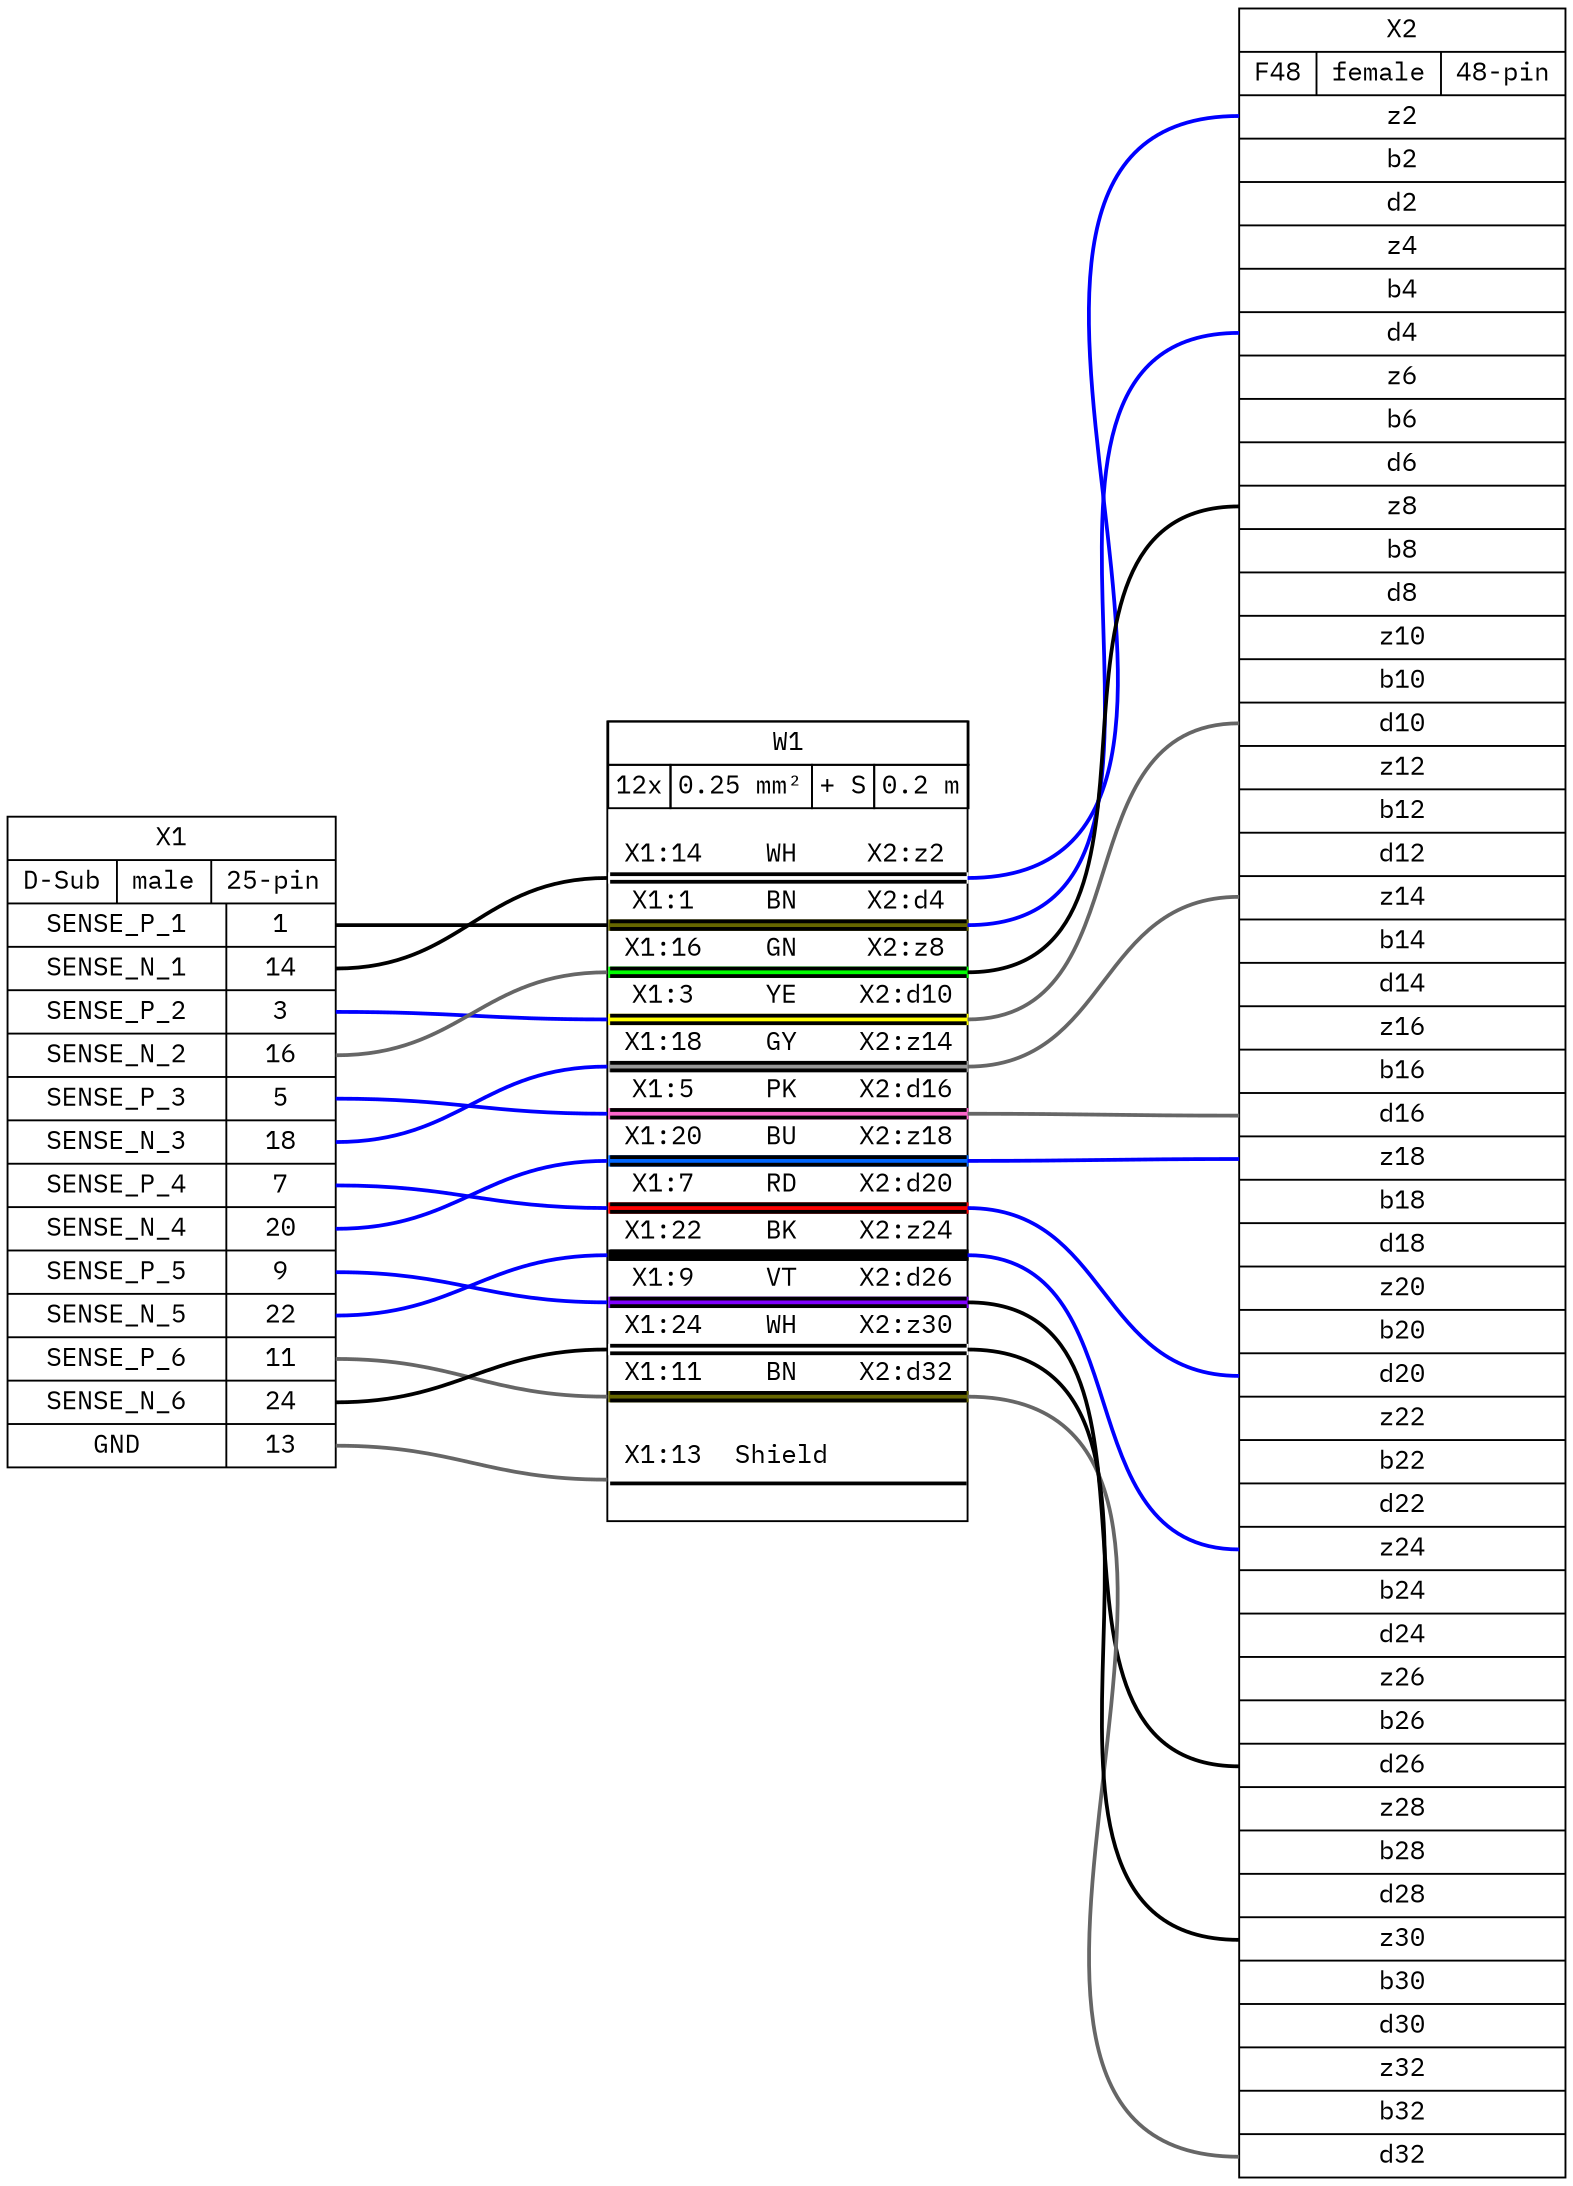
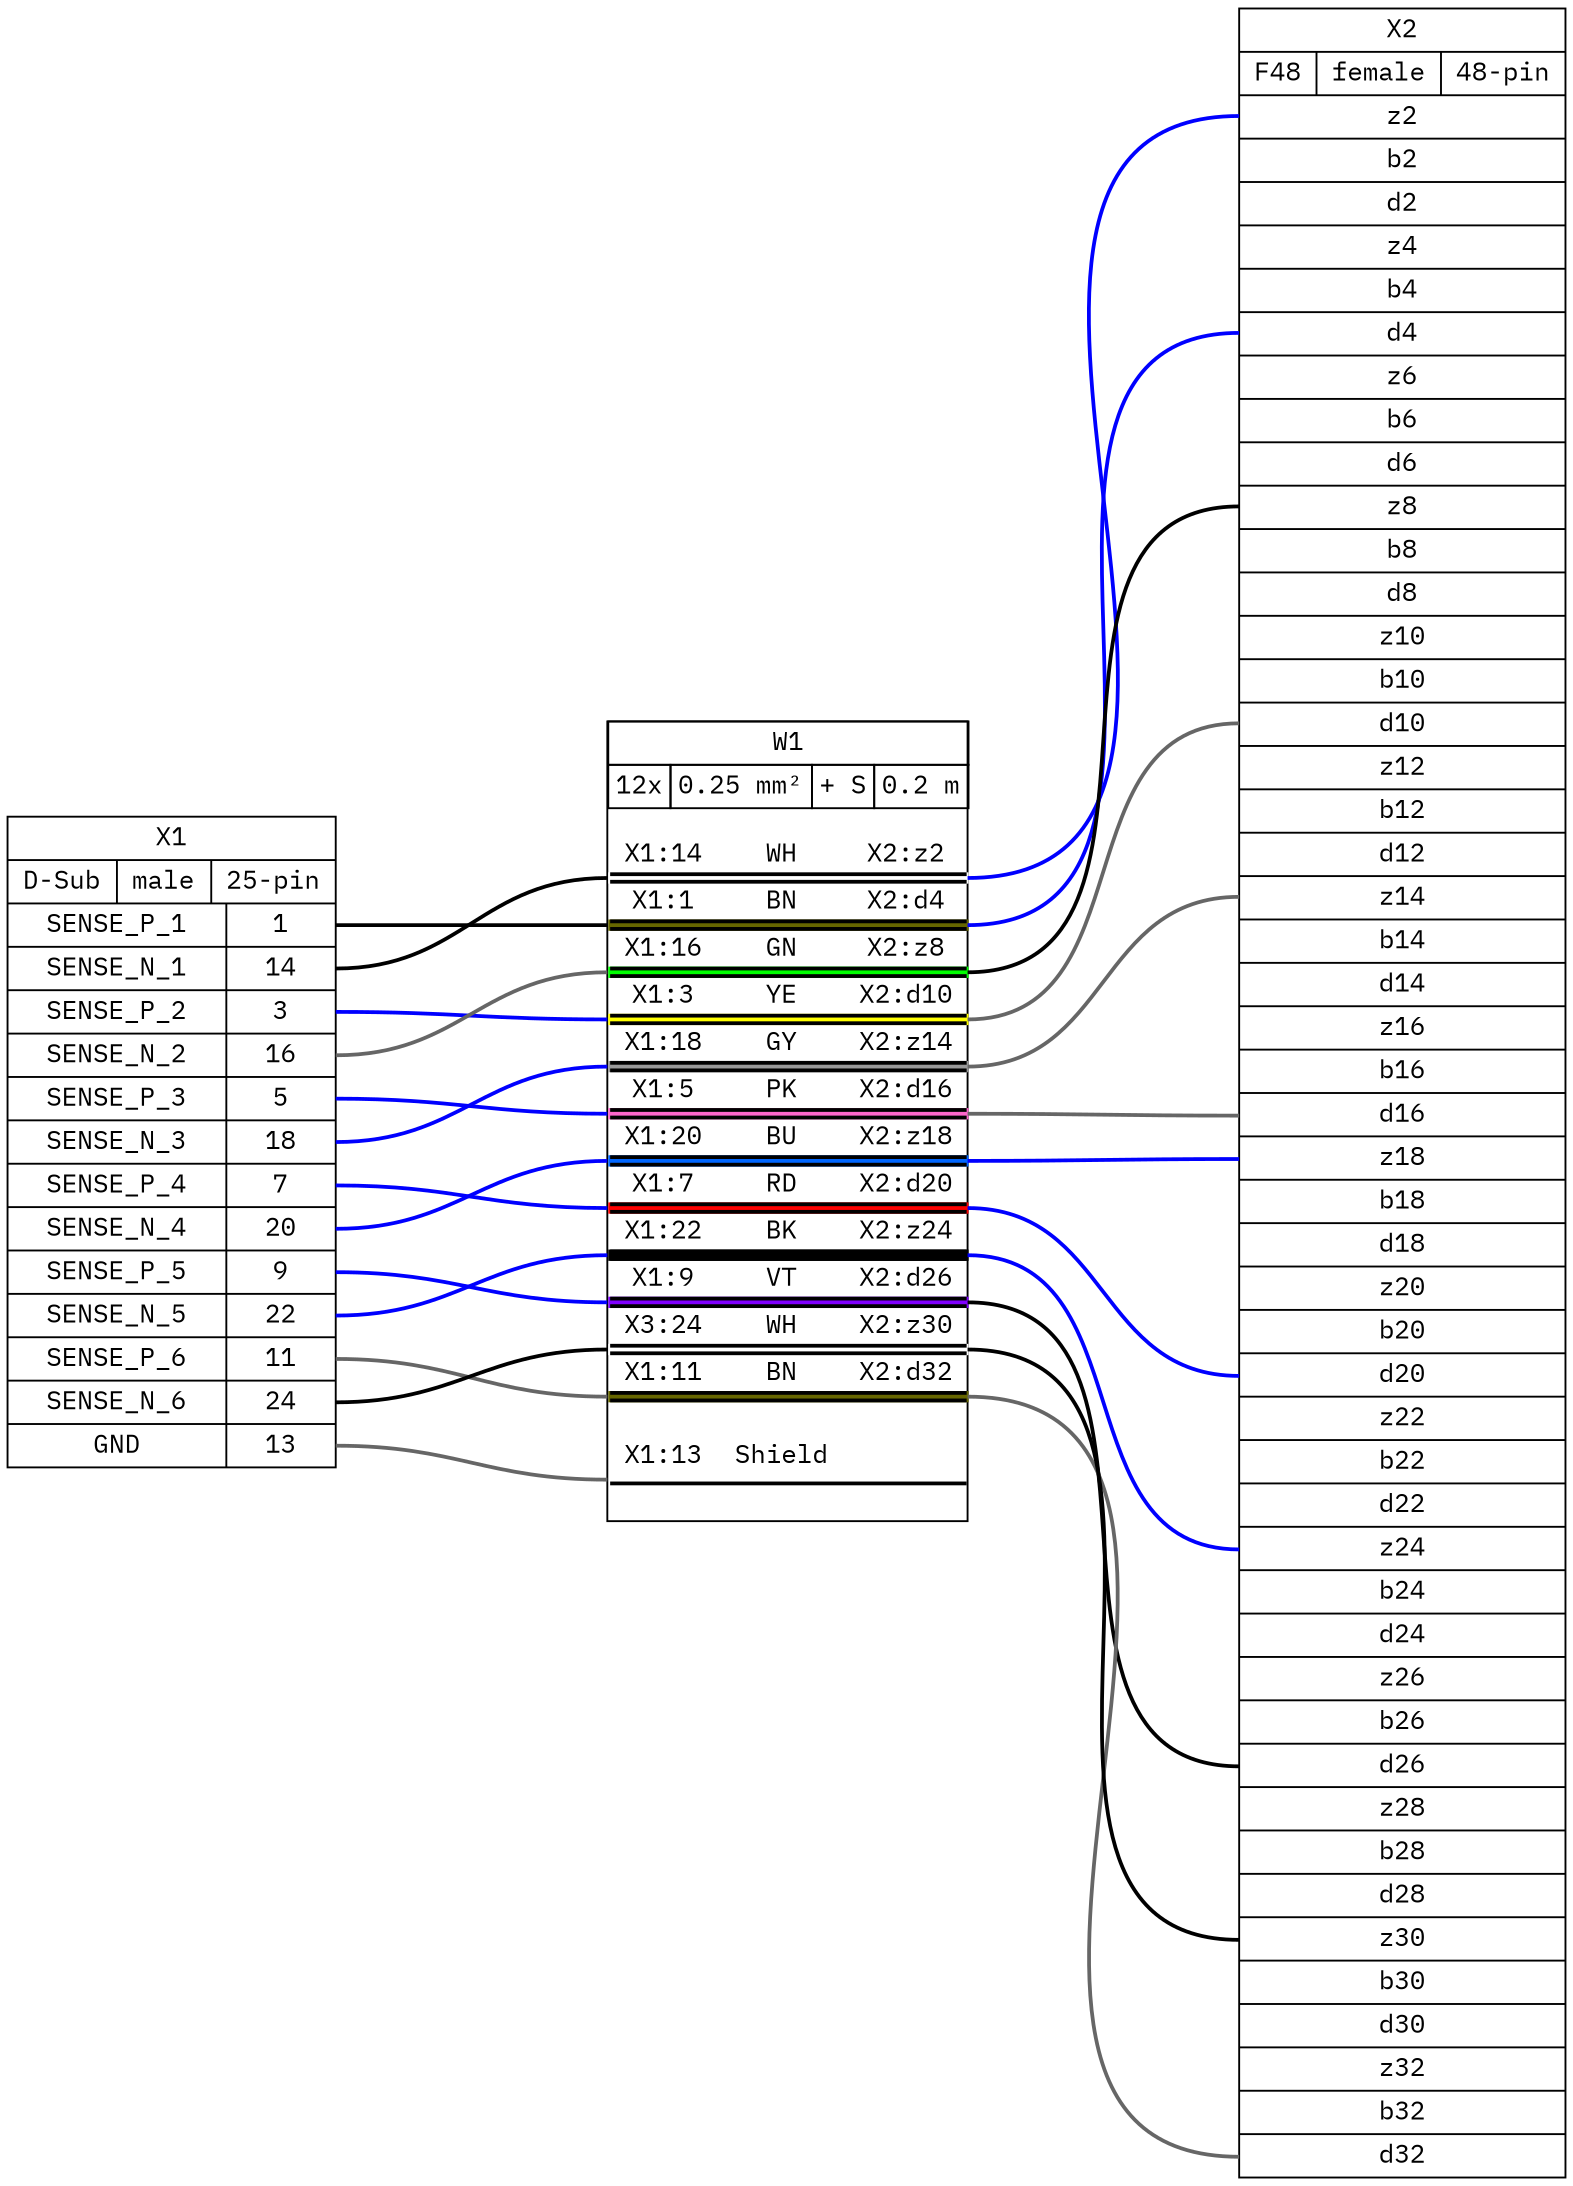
node "W1": text "X1:24" -> "X3:24"
